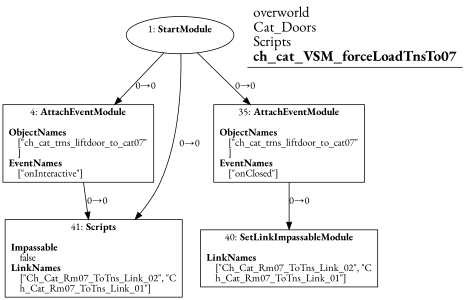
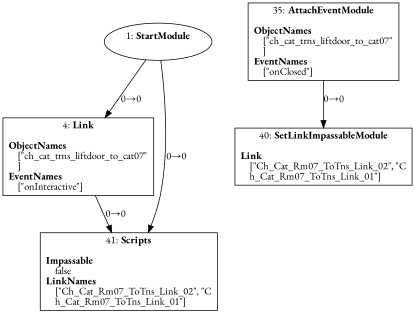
node "overworld": removed
edge "1:" -> "35:": removed, label "0→0"
node "4:": text "AttachEventModule" -> "Link"
node "40:": text "LinkNames" -> "Link"
